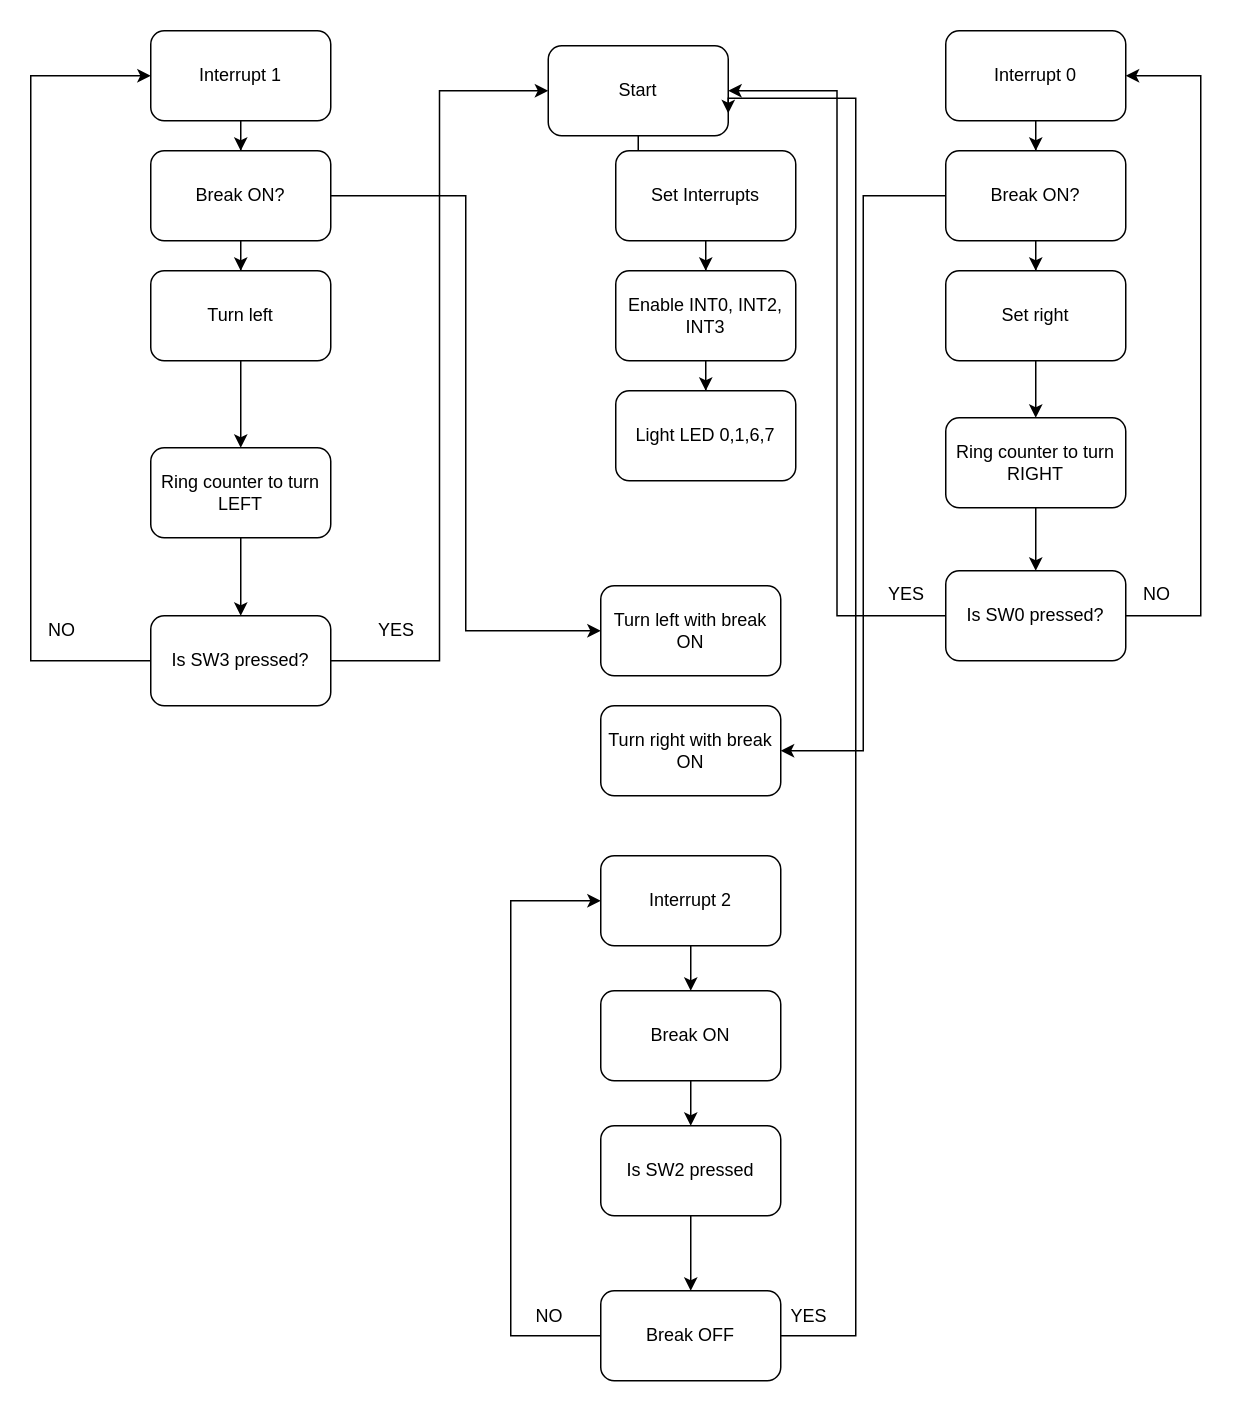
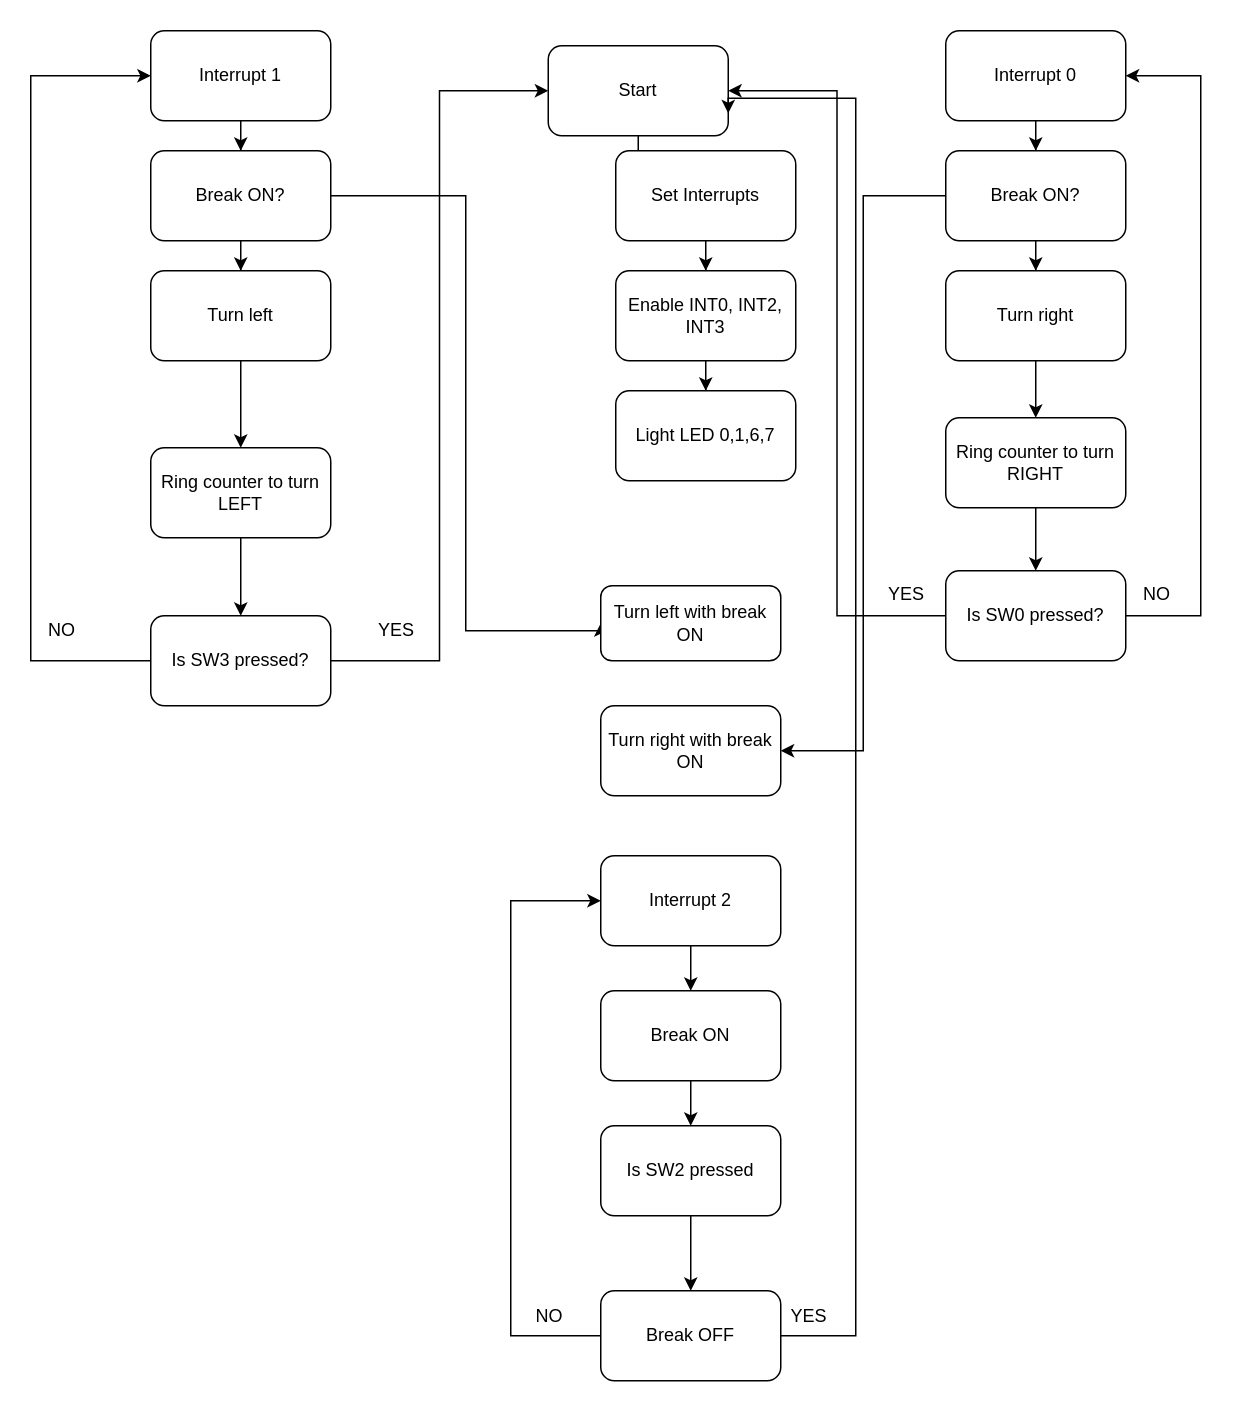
node "Set right": label "Set right" -> "Turn right"
node "Turn left with break ON": size 180x90 -> 180x75
